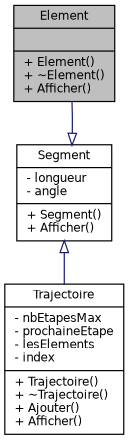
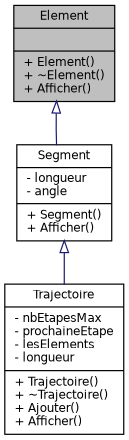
edge "Element" -> "Segment": reversed
node "Trajectoire": text "- index" -> "- longueur"
